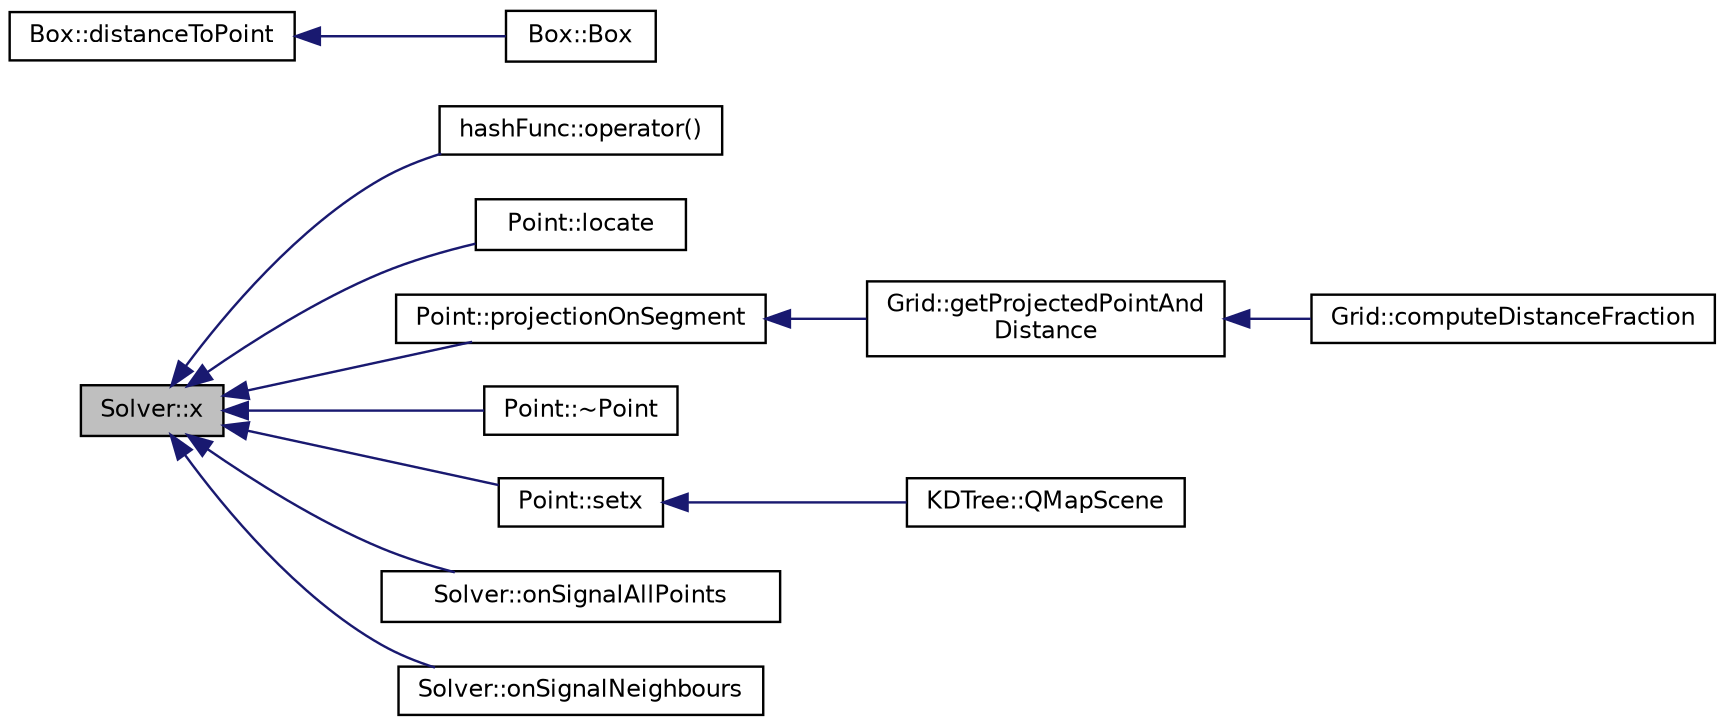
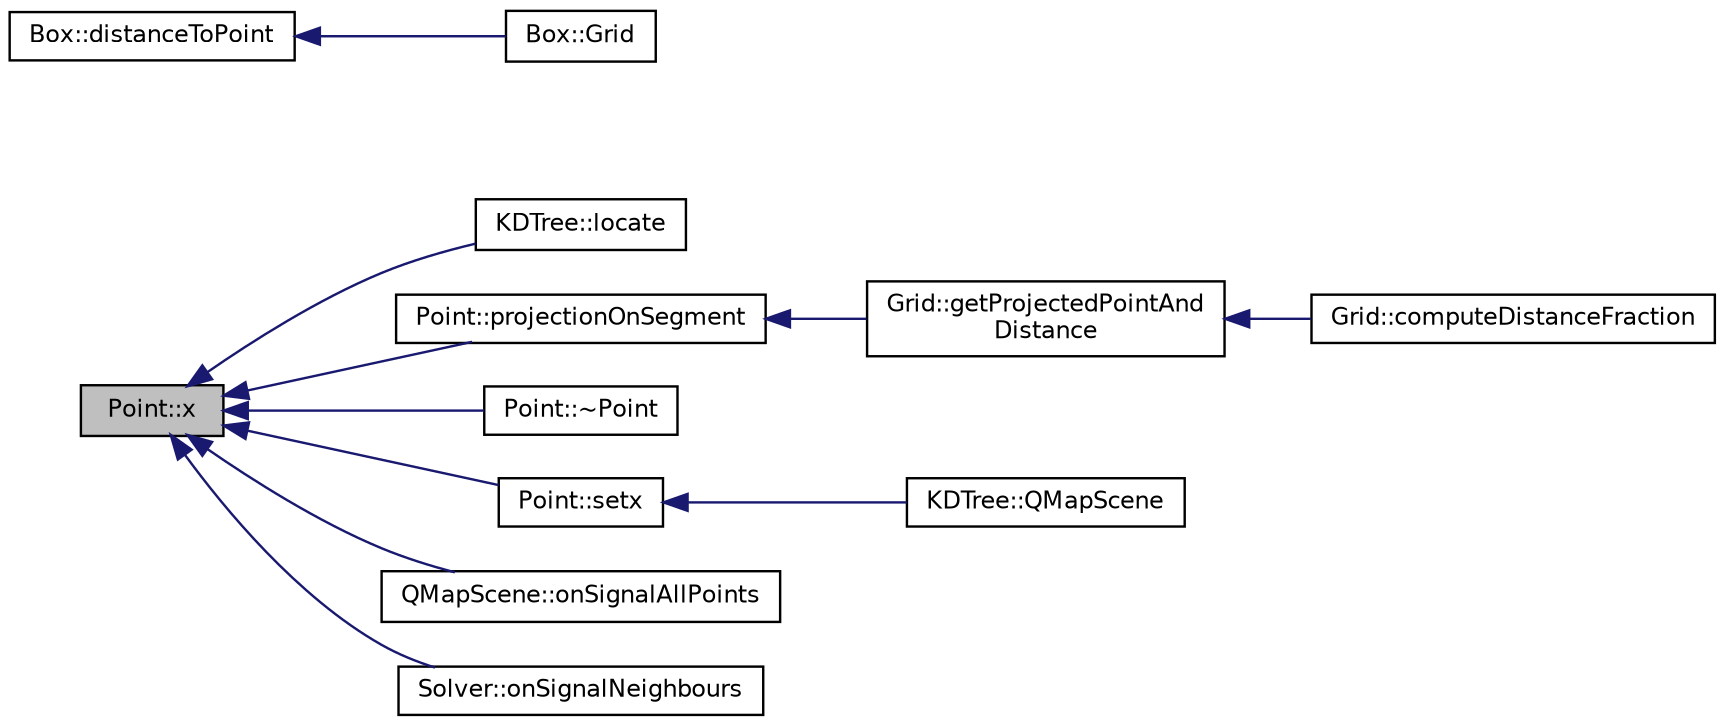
node "Box::Box": label "Box::Box" -> "Box::Grid"
node "hashFunc::operator()": removed
node "Point::locate": label "Point::locate" -> "KDTree::locate"
node "Solver::x": label "Solver::x" -> "Point::x"
node "Solver::onSignalAllPoints": label "Solver::onSignalAllPoints" -> "QMapScene::onSignalAllPoints"
